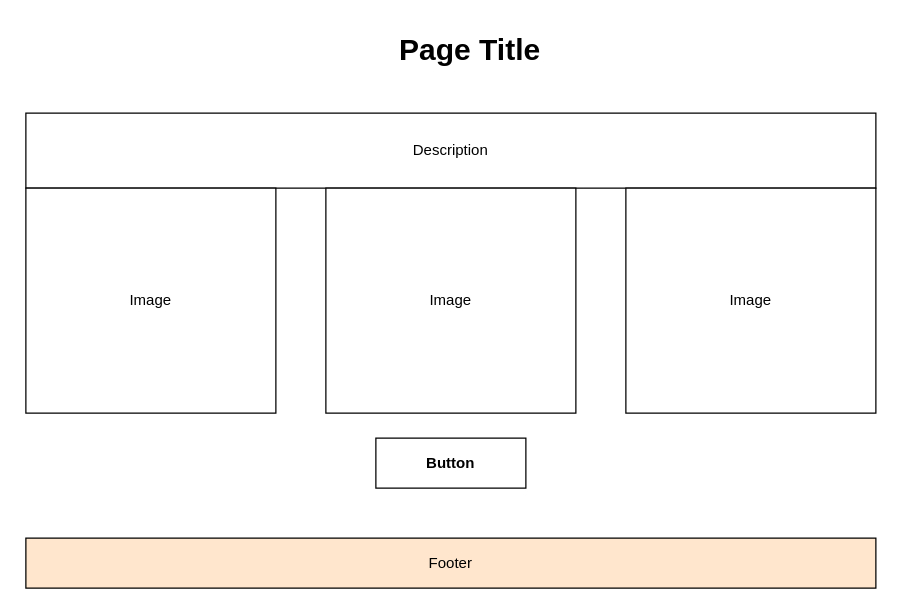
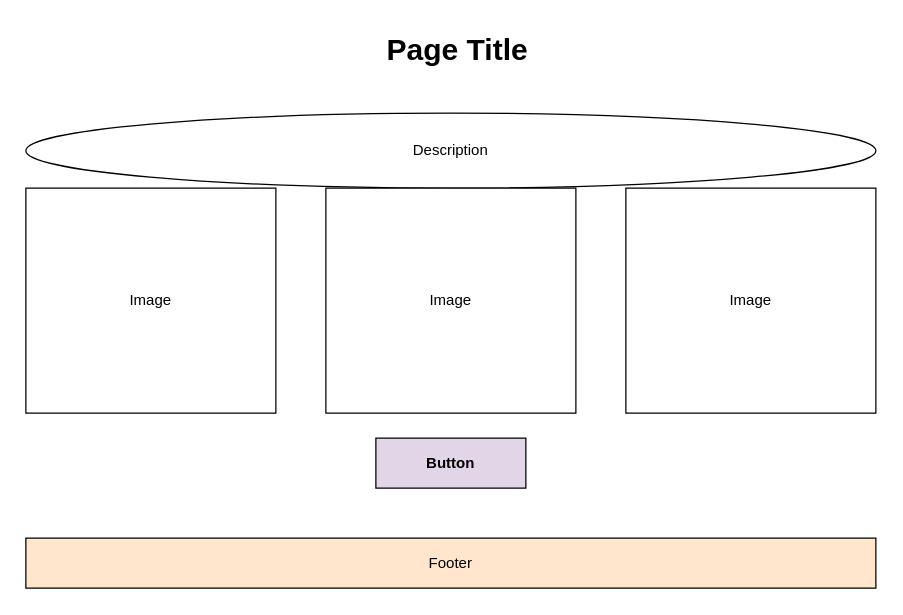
node "Page Title": moved (469, 51) -> (457, 51)
node "Description": shape rectangle -> ellipse
node "Button": fillcolor #ffffff -> #e1d5e7
